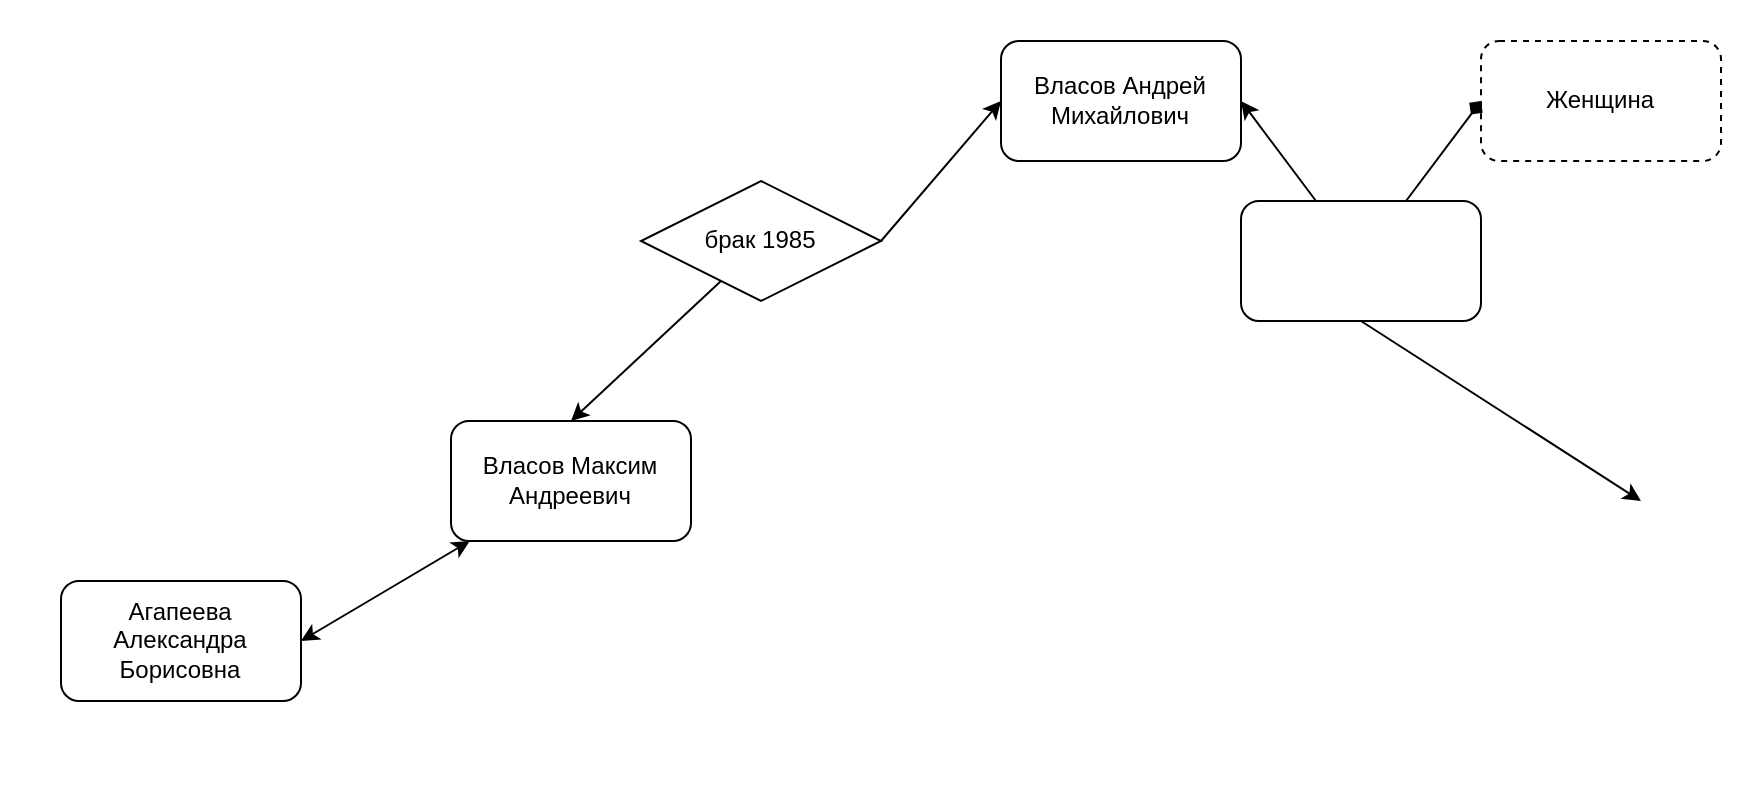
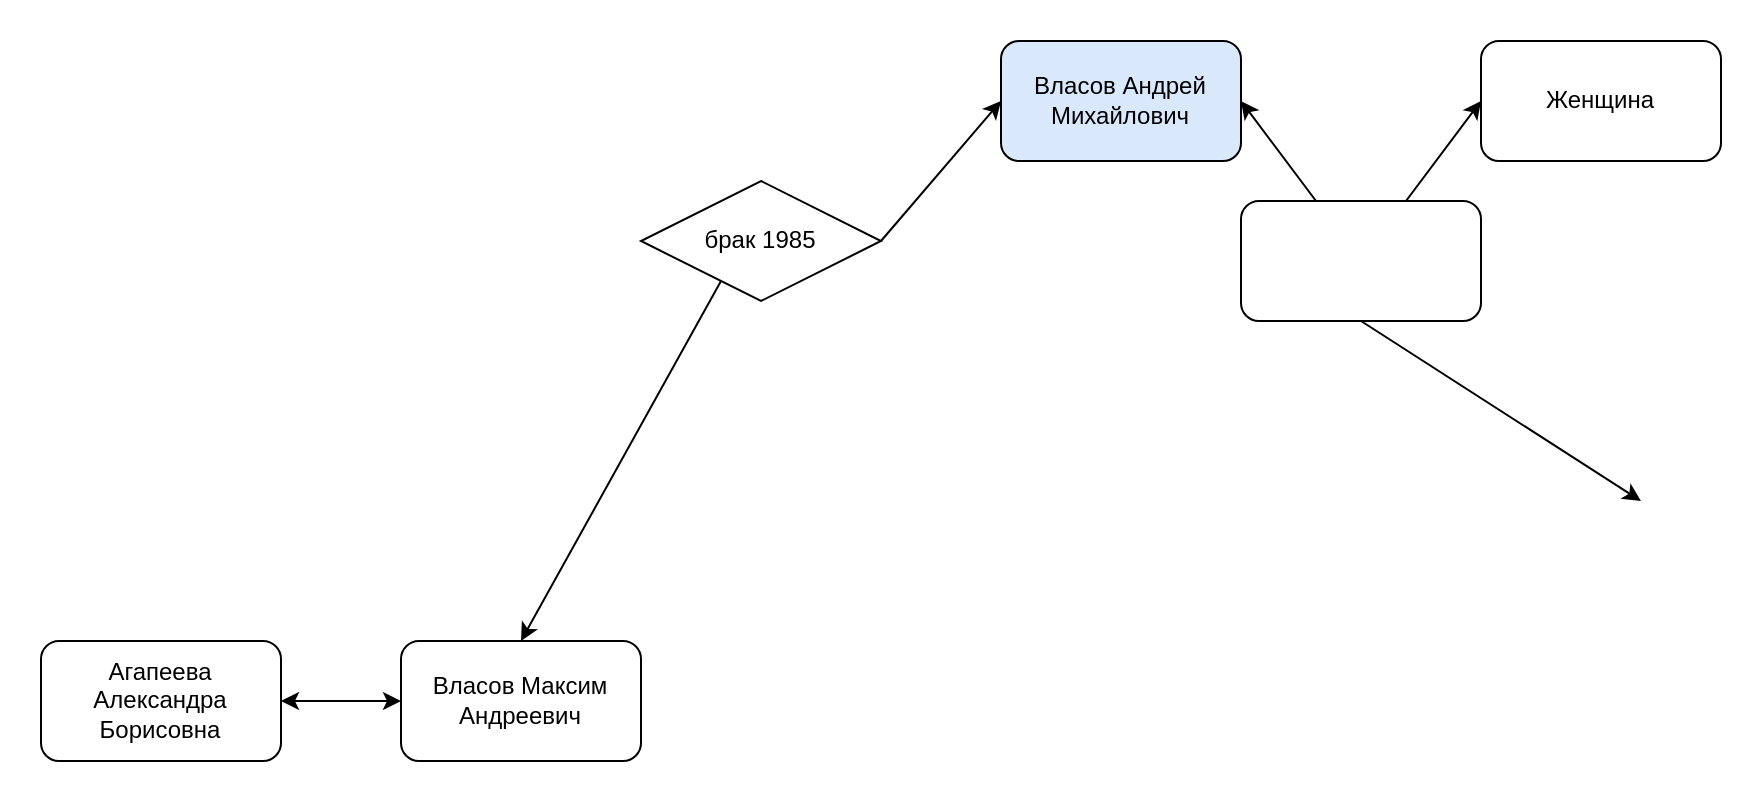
node "Власов Андрей Михайлович": fillcolor #ffffff -> #dae8fc
node "Женщина": style dashed -> solid
edge "Власов Андрей Михайлович" -- "Женщина": arrowhead diamond -> classic
node "Власов Максим Андреевич": moved (571, 481) -> (521, 701)
node "Агапеева Александра Борисовна": moved (181, 641) -> (161, 701)
